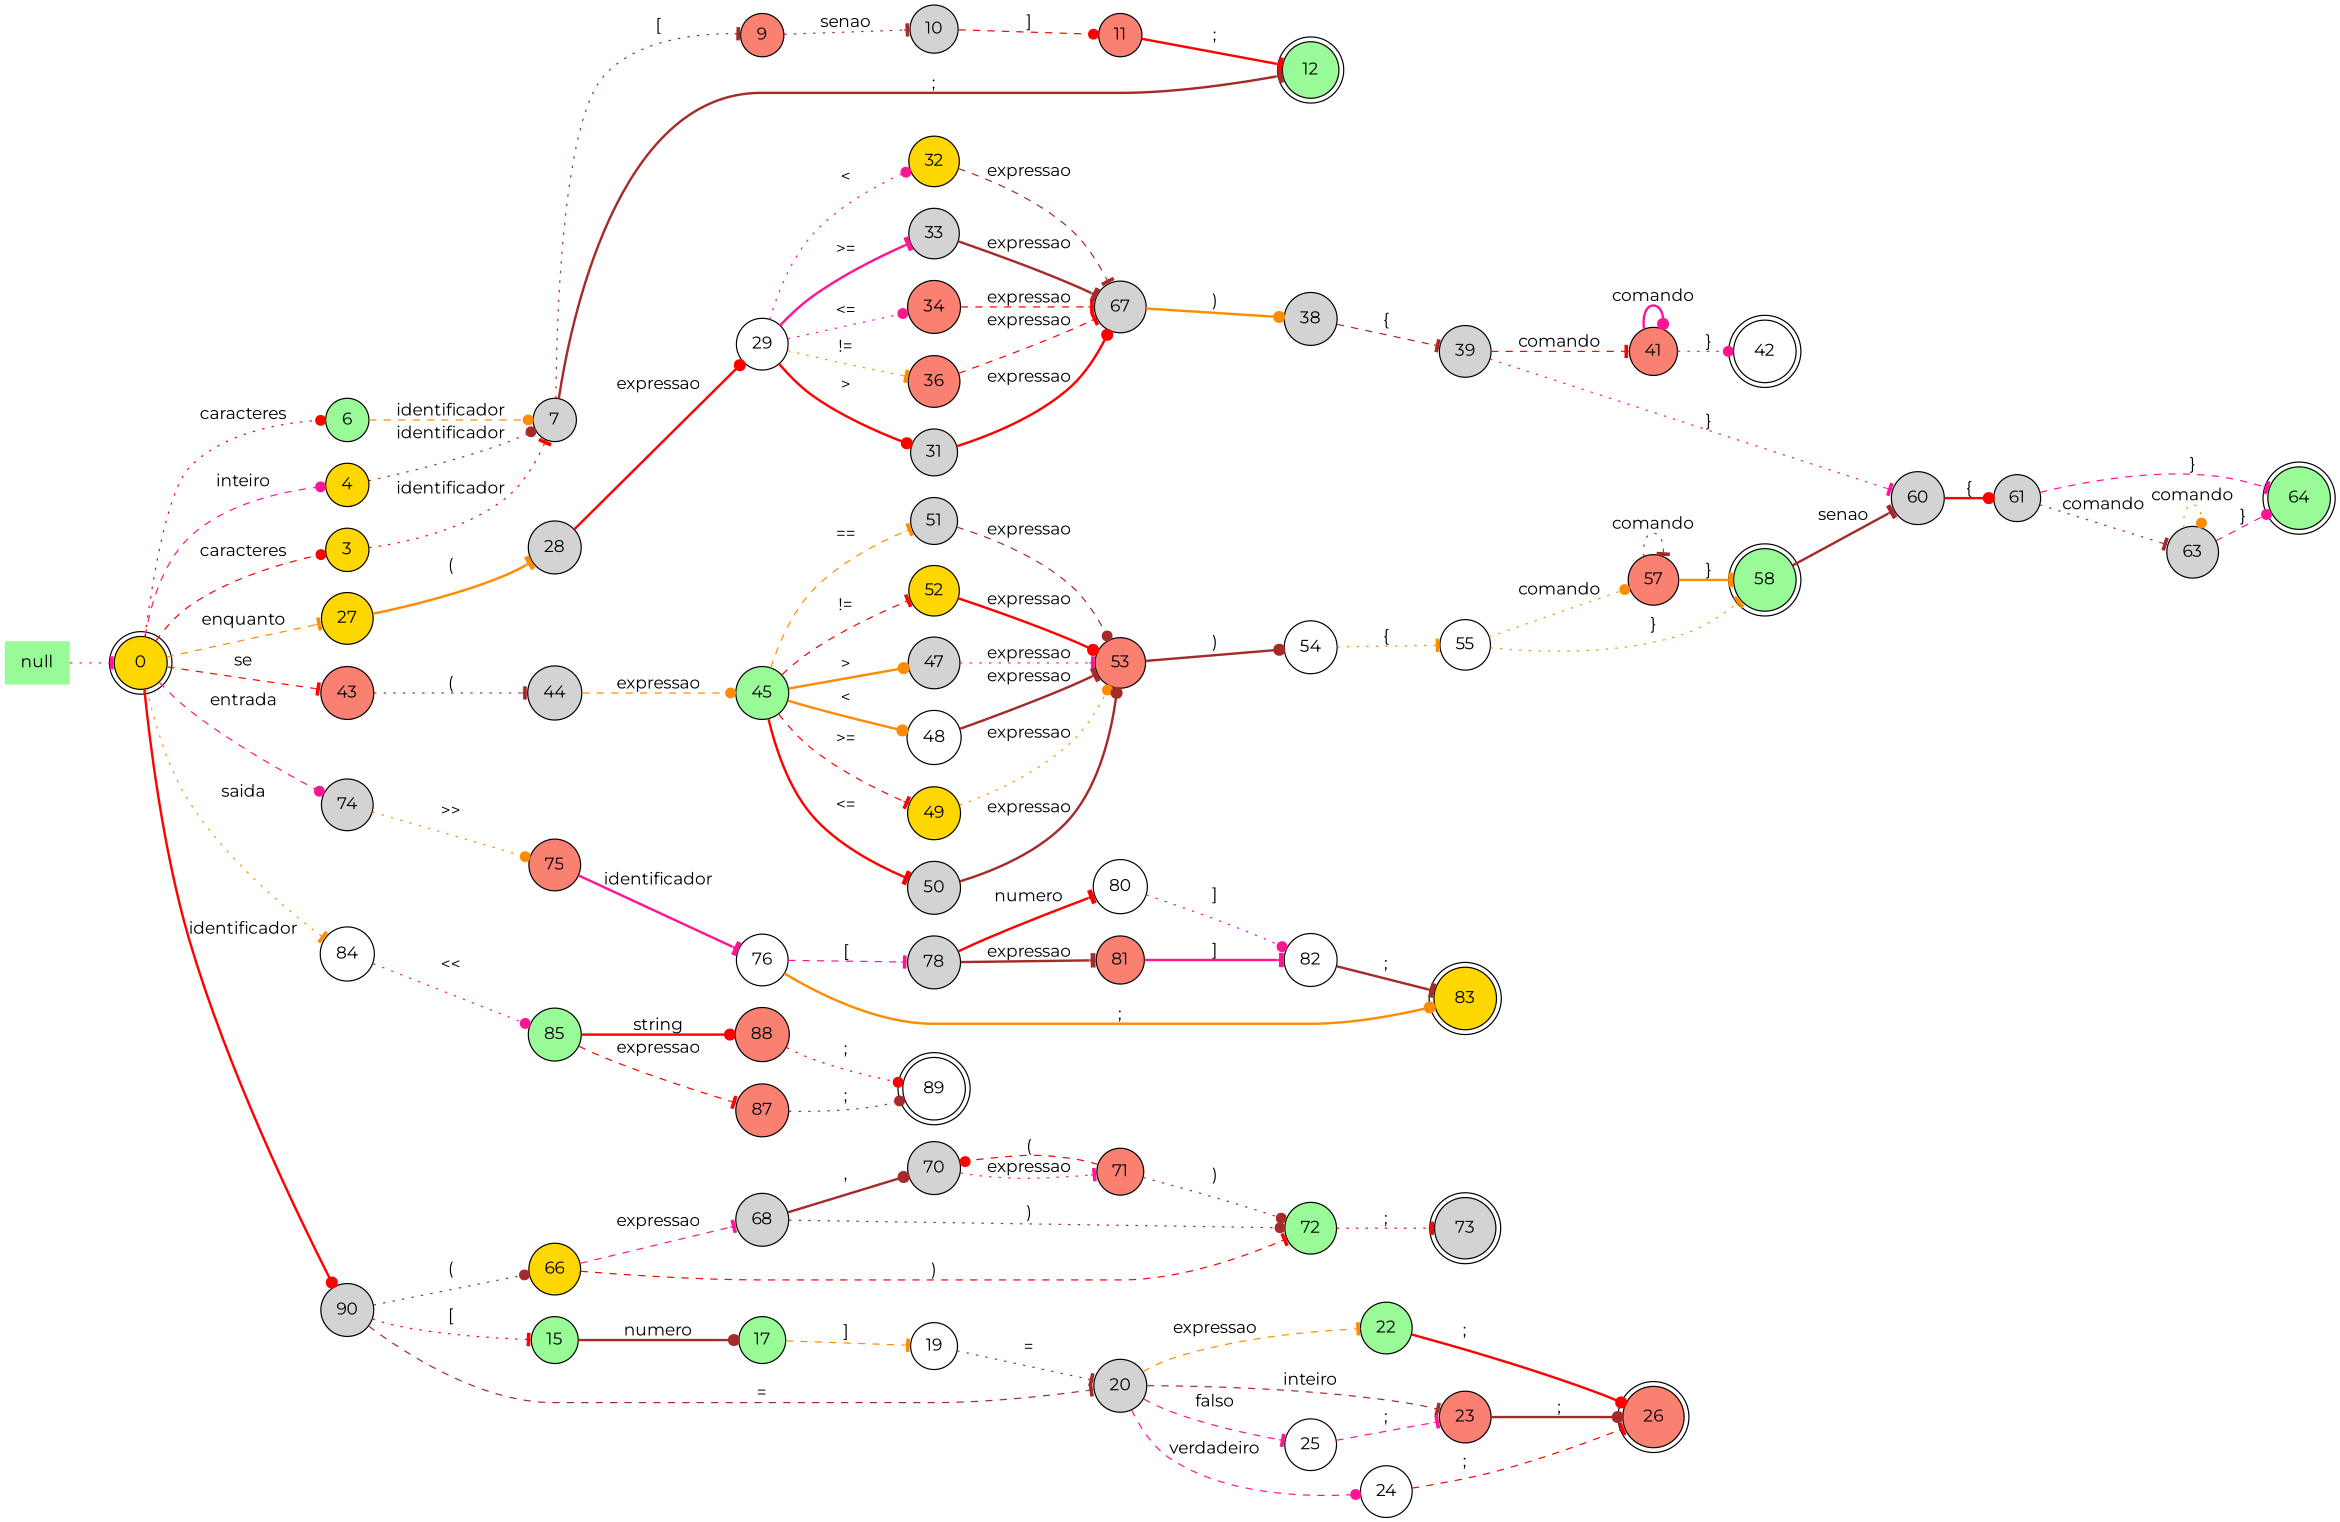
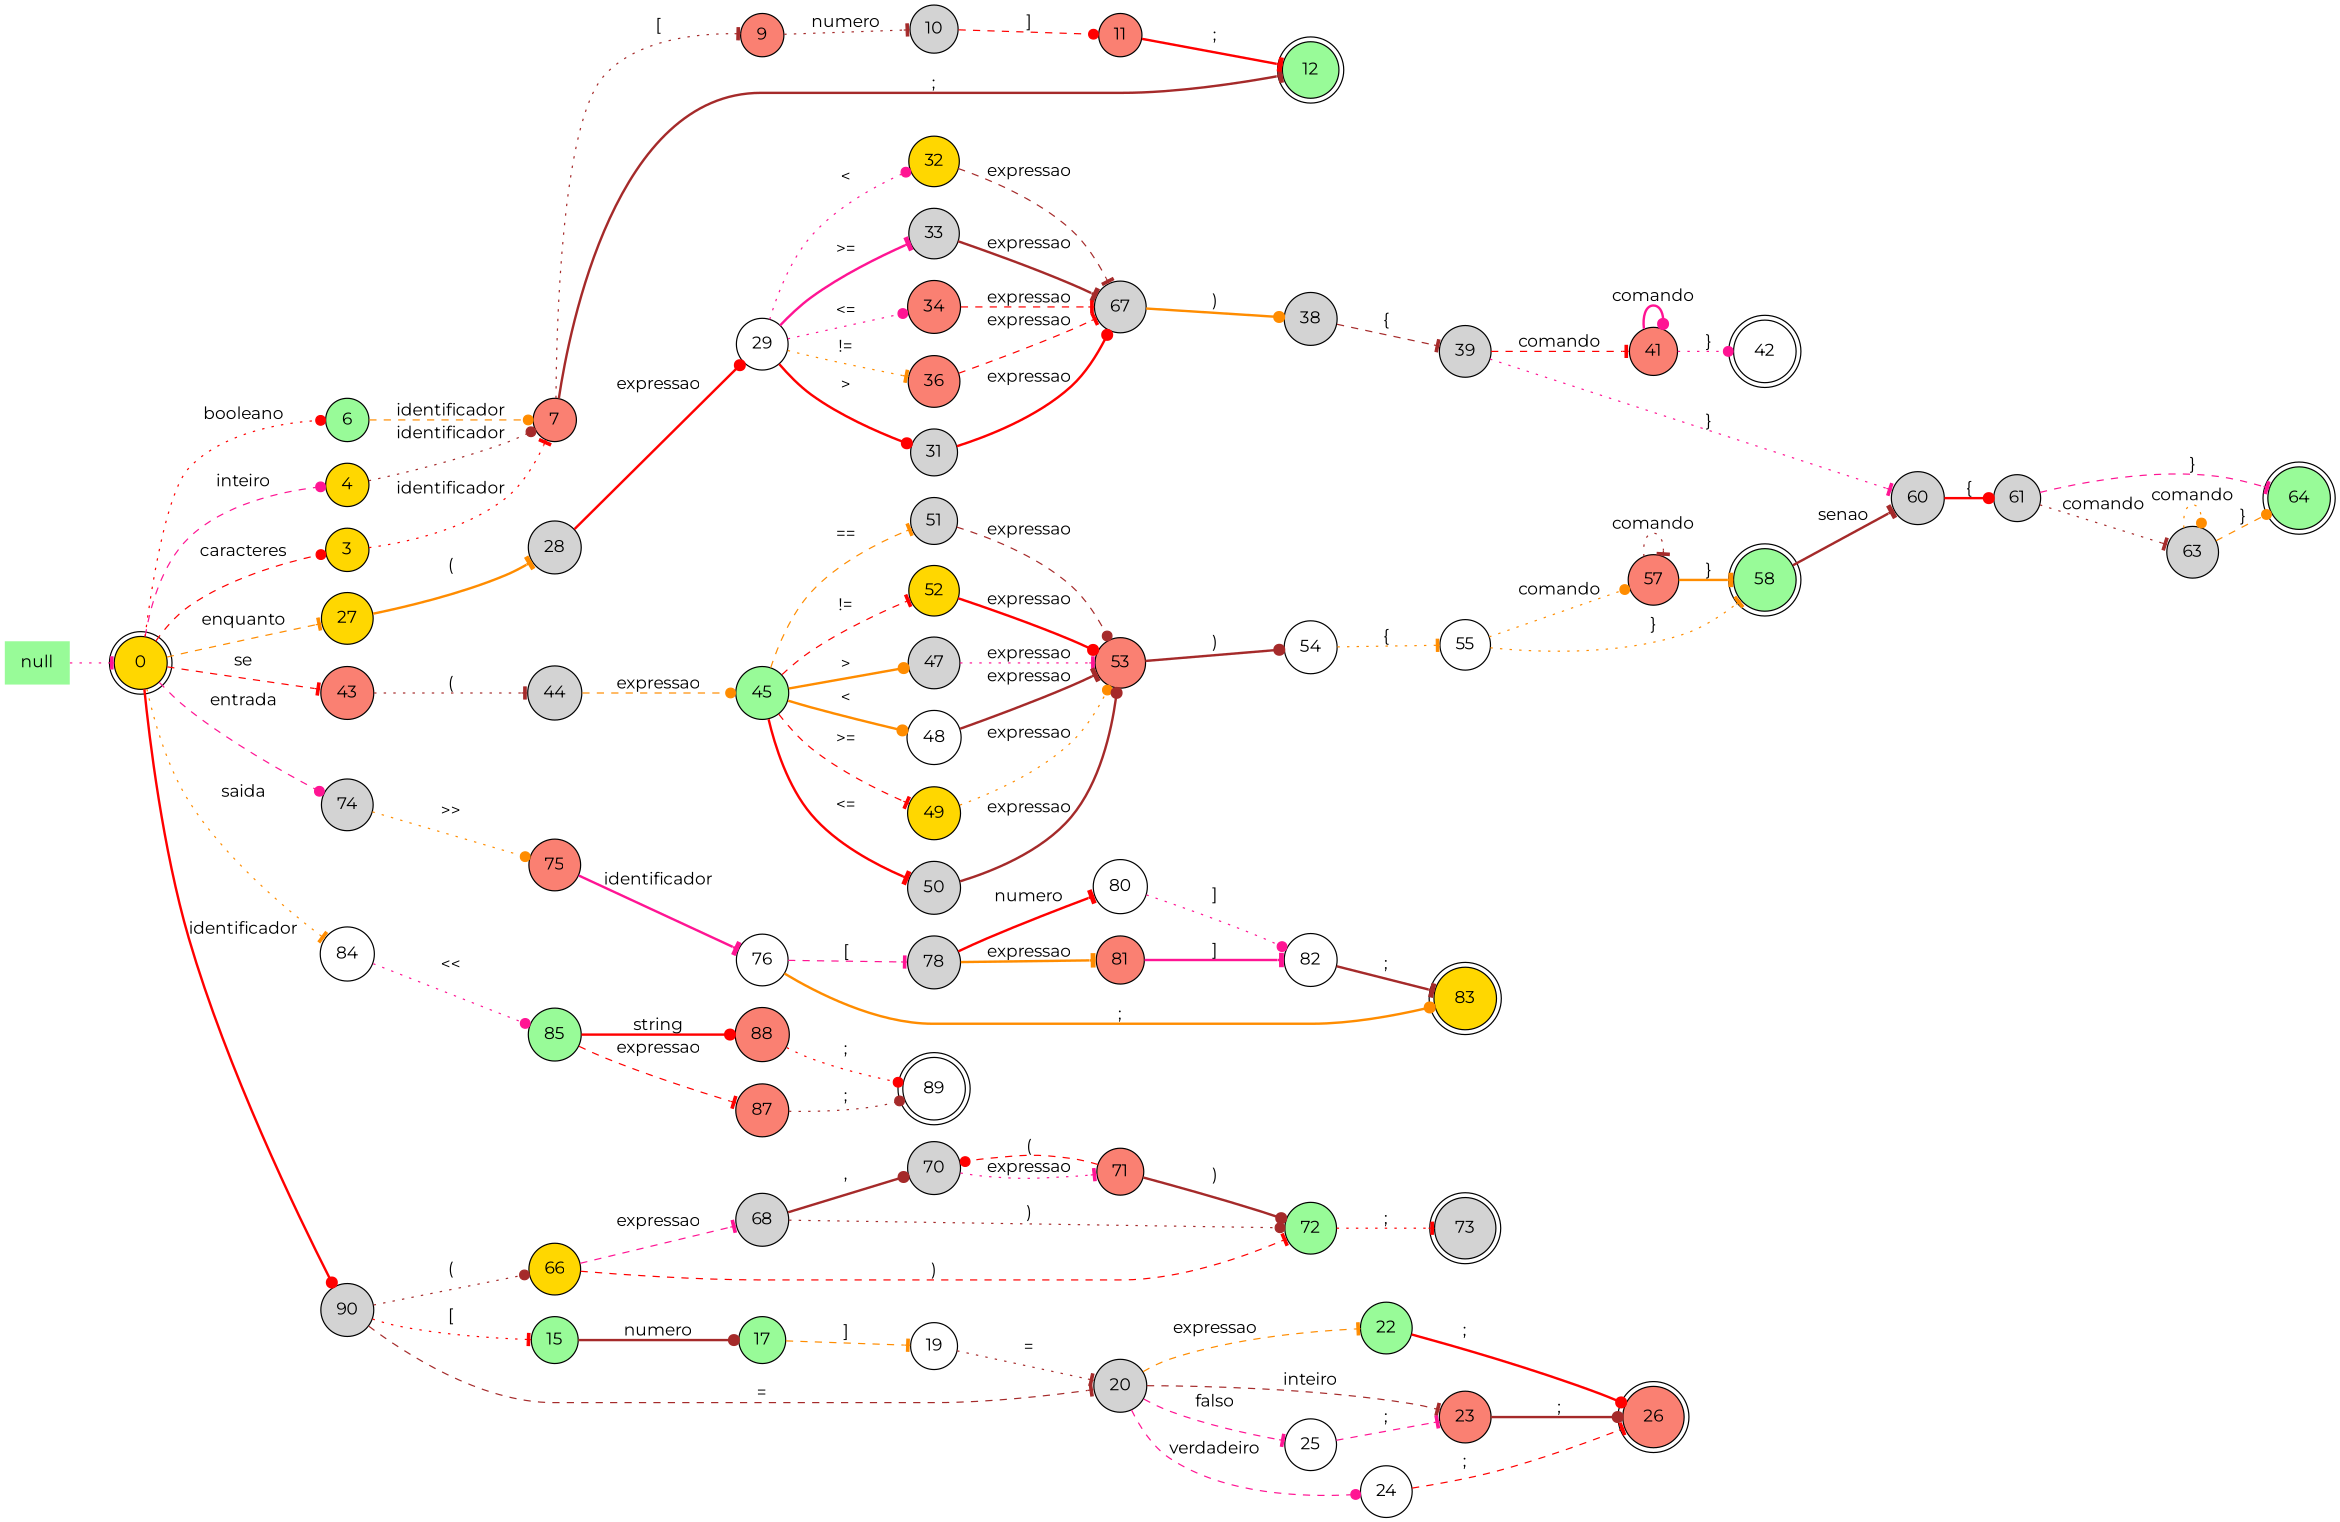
edge "9" -> "10": label "senao" -> "numero"
edge "0" -> "6": label "caracteres" -> "booleano"
node "7": fillcolor lightgrey -> salmon
edge "63" -> "64": color deeppink -> darkorange
edge "78" -> "81": color brown -> darkorange
edge "71" -> "72": style dotted -> bold
